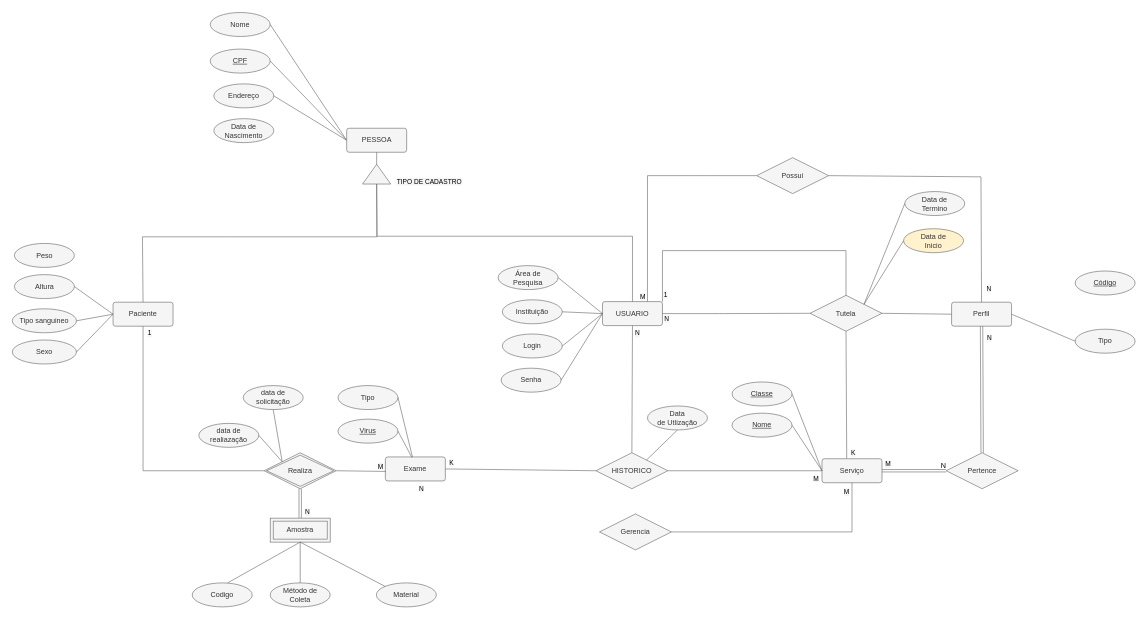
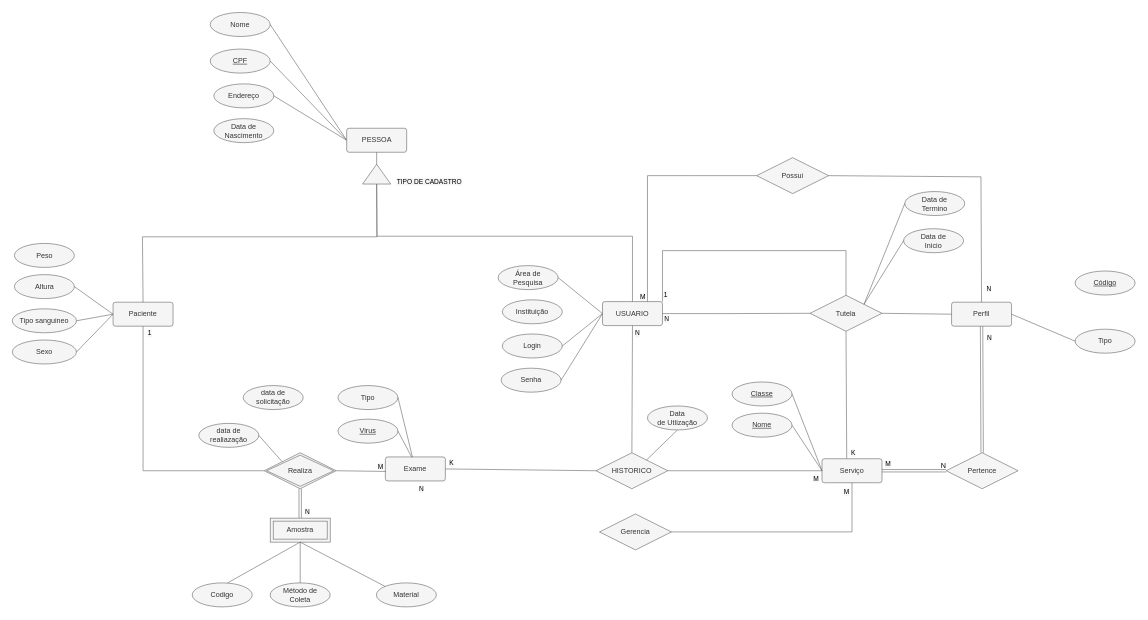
node "Data de Inicio": fillcolor #fff2cc -> #f5f5f5
edge "Instituição" -- "USUARIO": removed
edge "data de solicitação" -- "Realiza": removed
